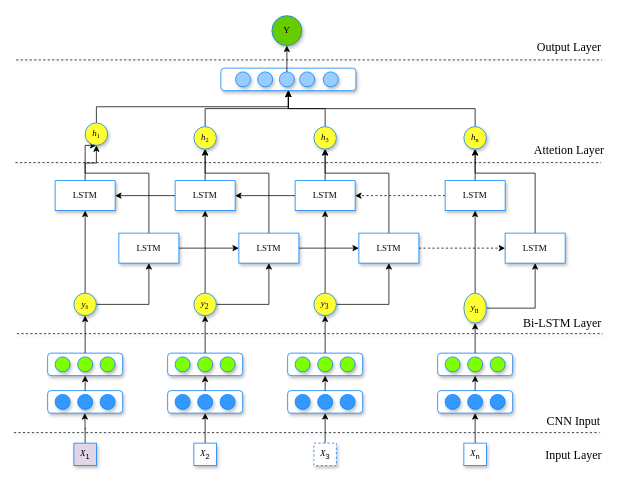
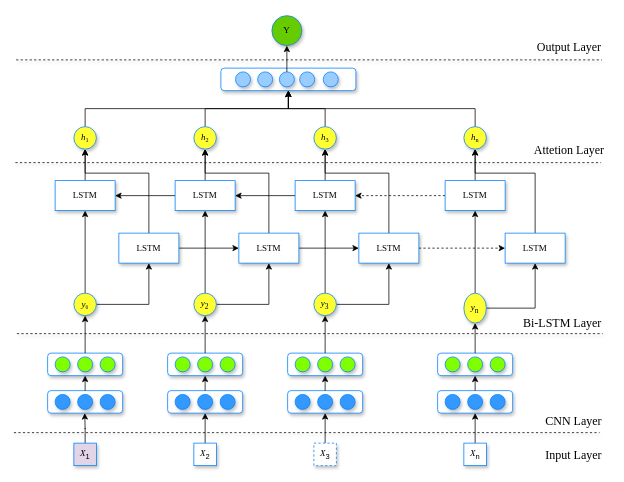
node "h1": moved (96, 134) -> (85, 138)
node "CNN Input": label "CNN Input" -> "CNN Layer"
